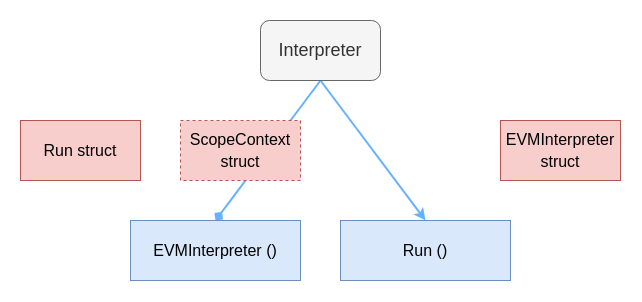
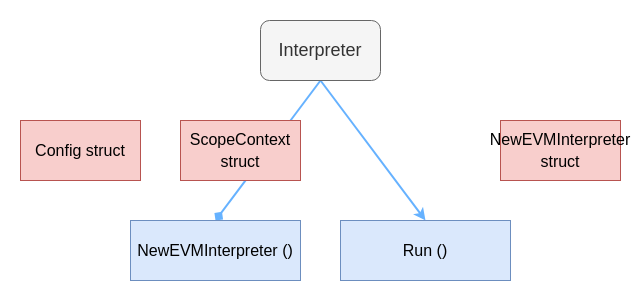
node "Run struct": label "Run struct" -> "Config struct"
node "ScopeContext struct": style dashed -> solid
node "EVMInterpreter struct": label "EVMInterpreter struct" -> "NewEVMInterpreter struct"
node "EVMInterpreter ()": label "EVMInterpreter ()" -> "NewEVMInterpreter ()"
